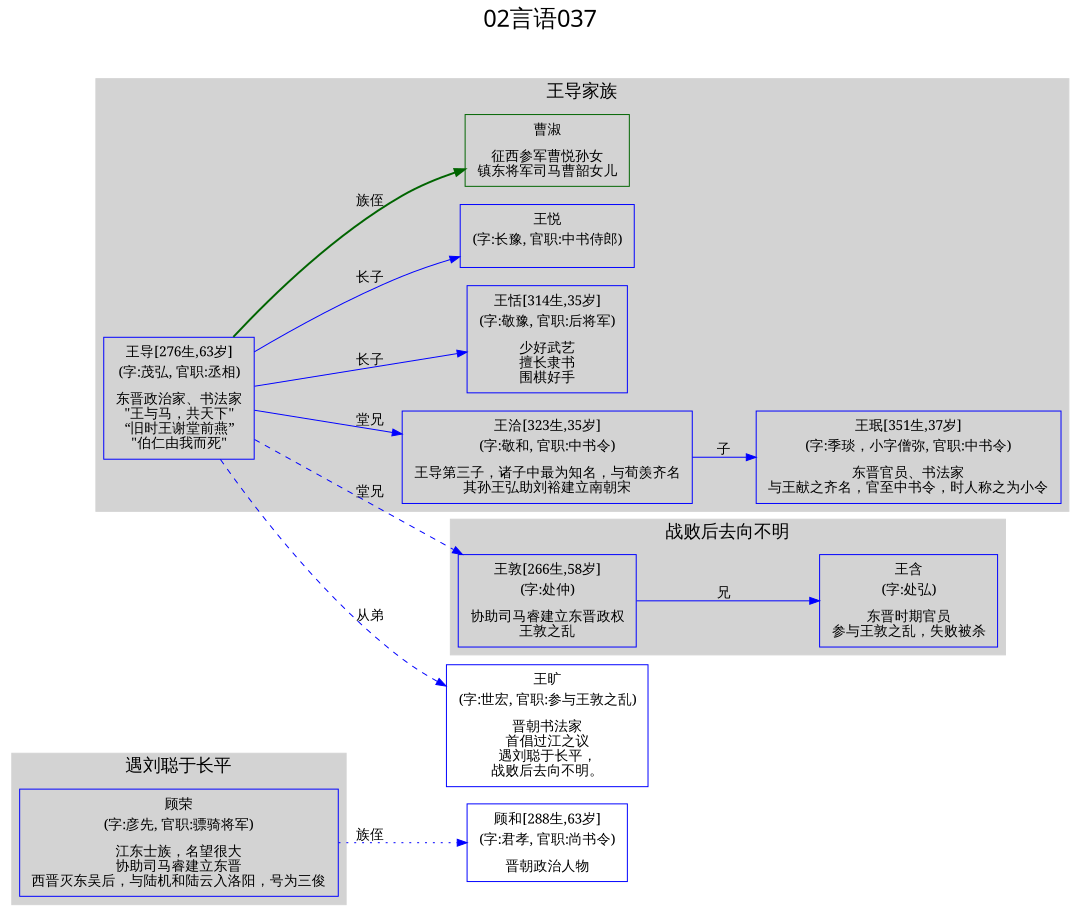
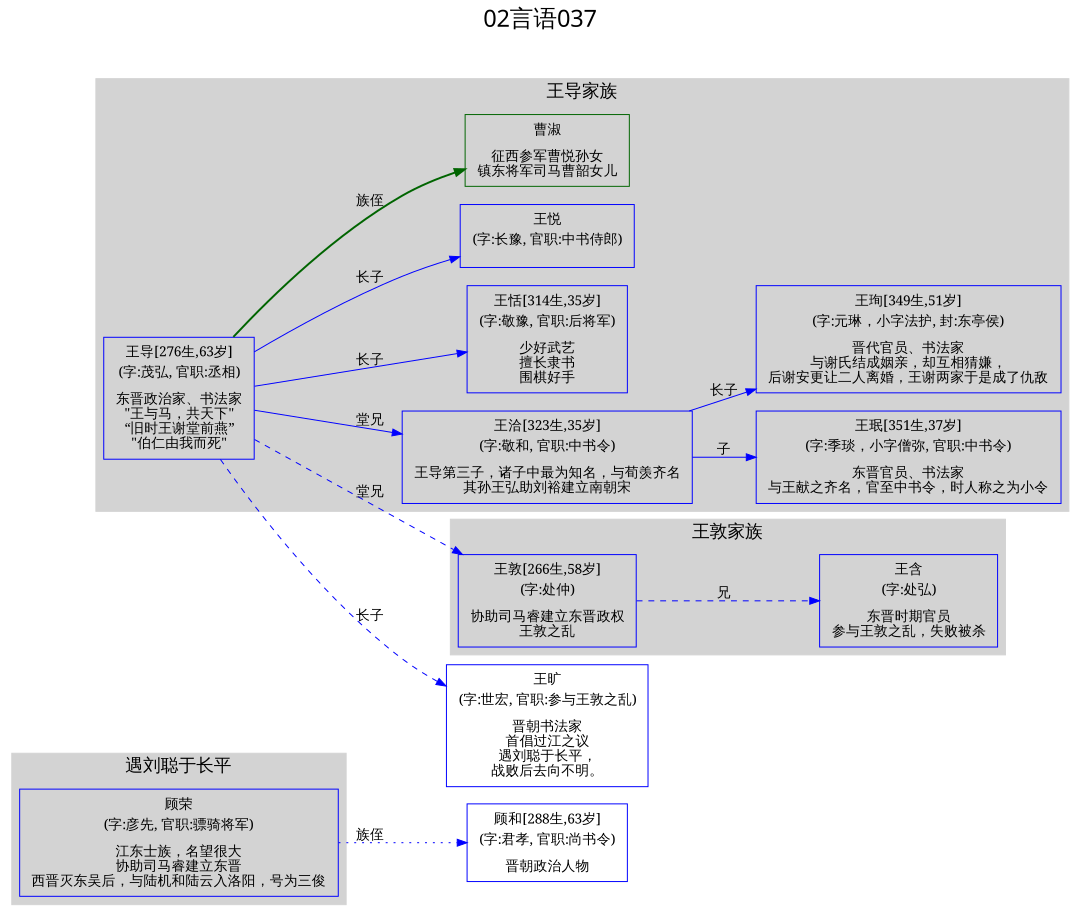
node "王珣[349生,51岁]": added
cluster "战败后去向不明": label "战败后去向不明" -> "王敦家族"
edge "王敦[266生,58岁]" -> "王含": style solid -> dashed
edge "王导[276生,63岁]" -> "王旷": label "从弟" -> "长子"
